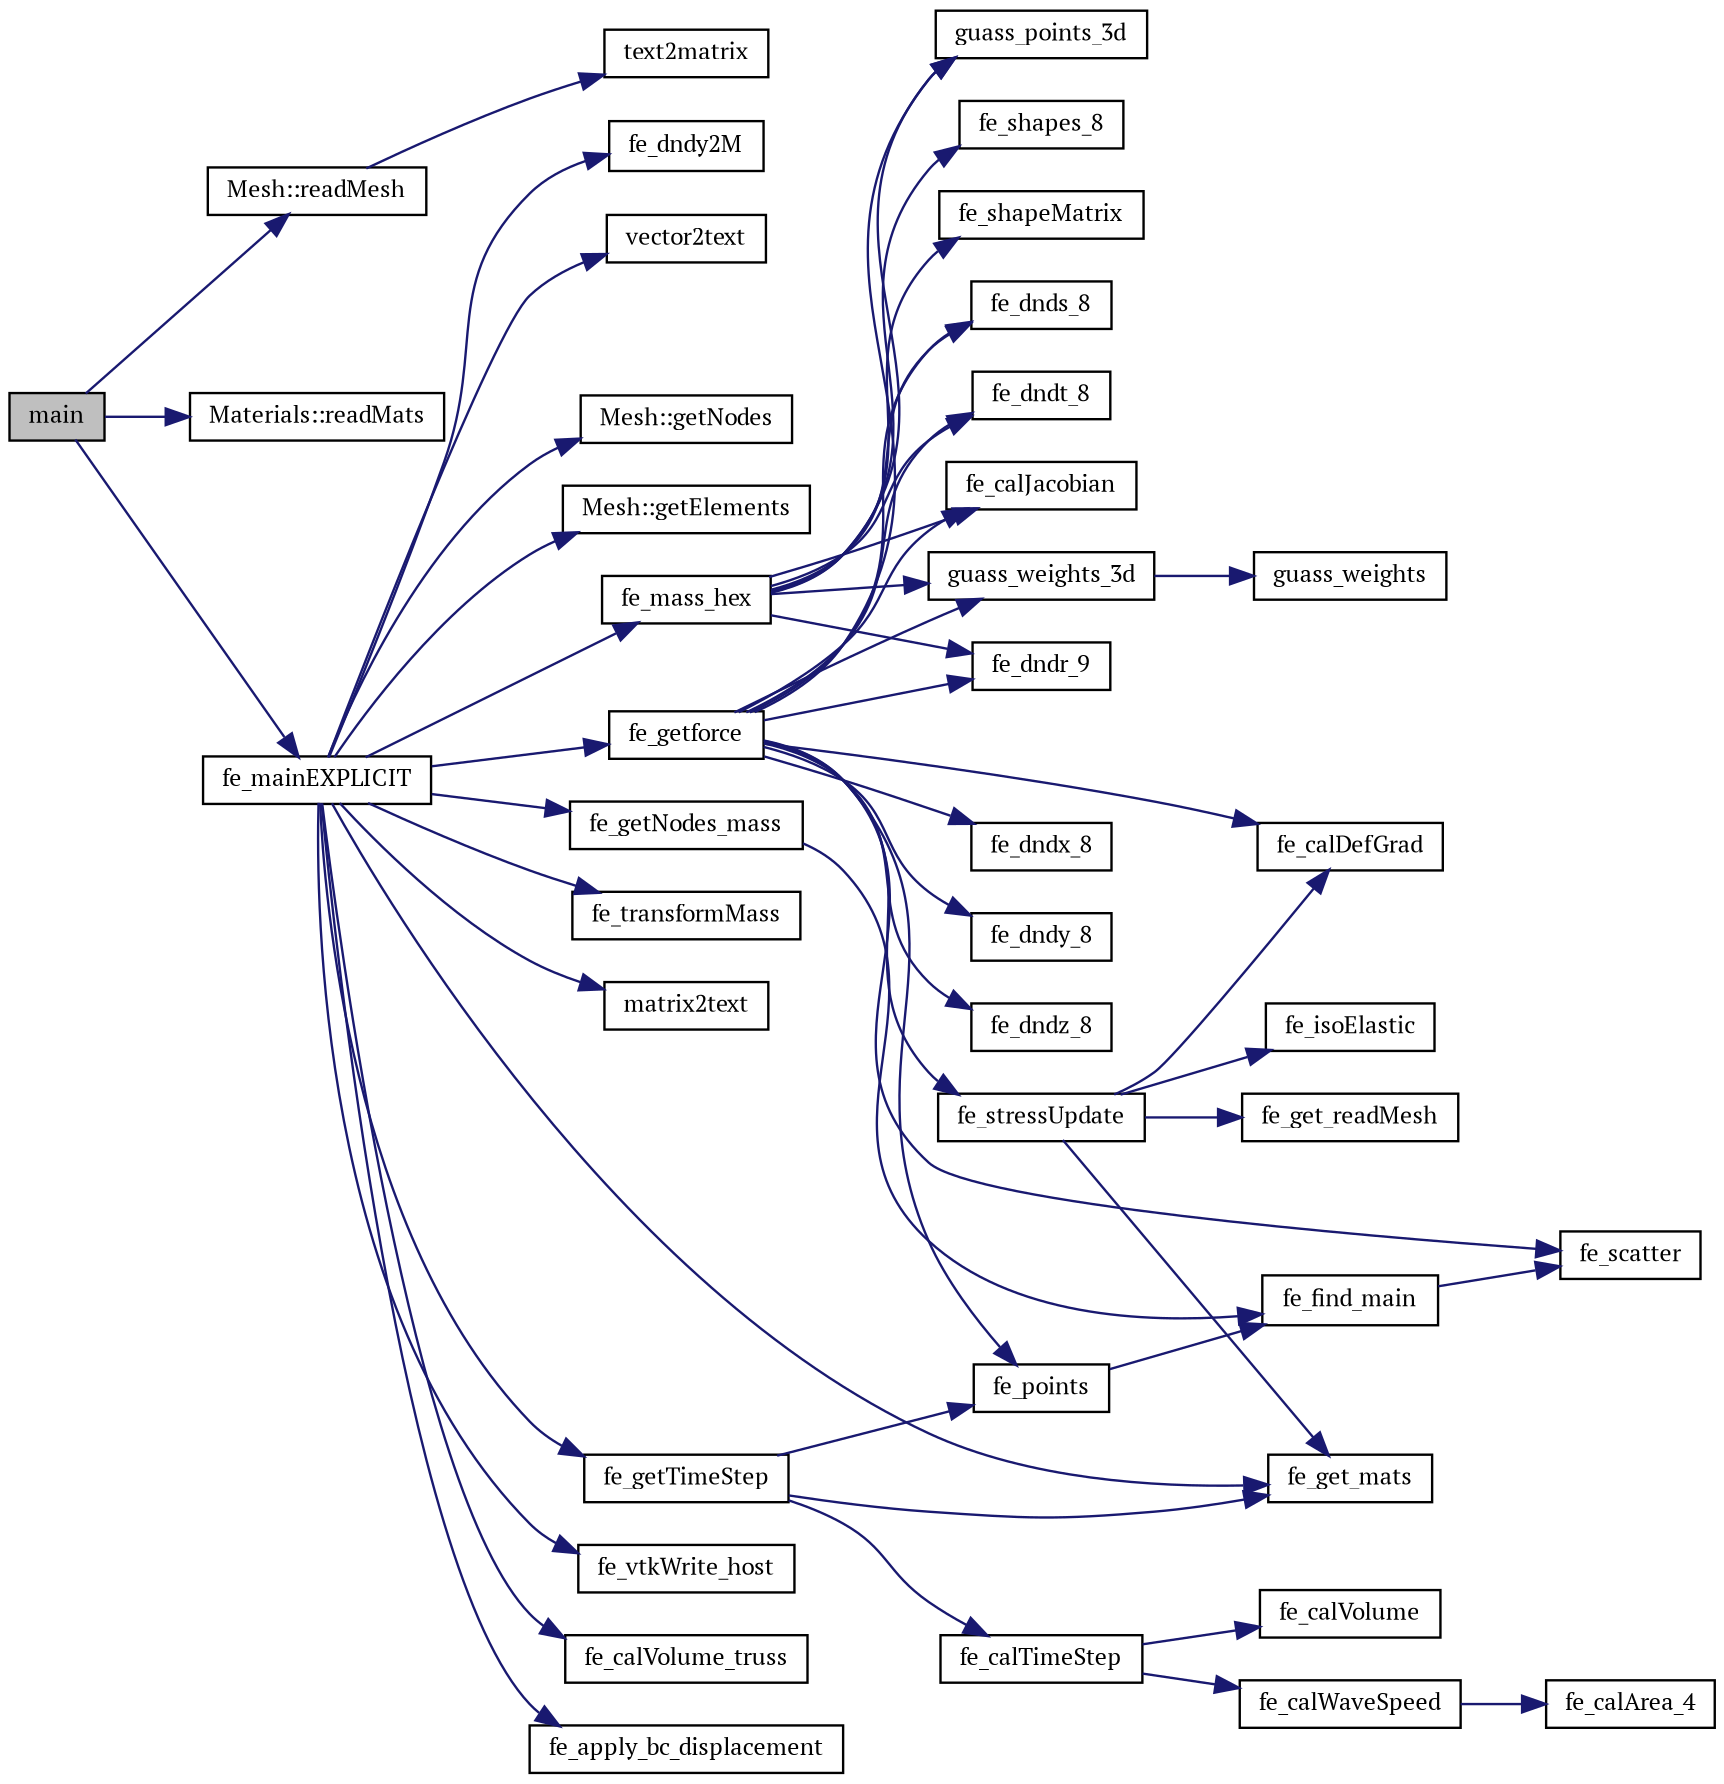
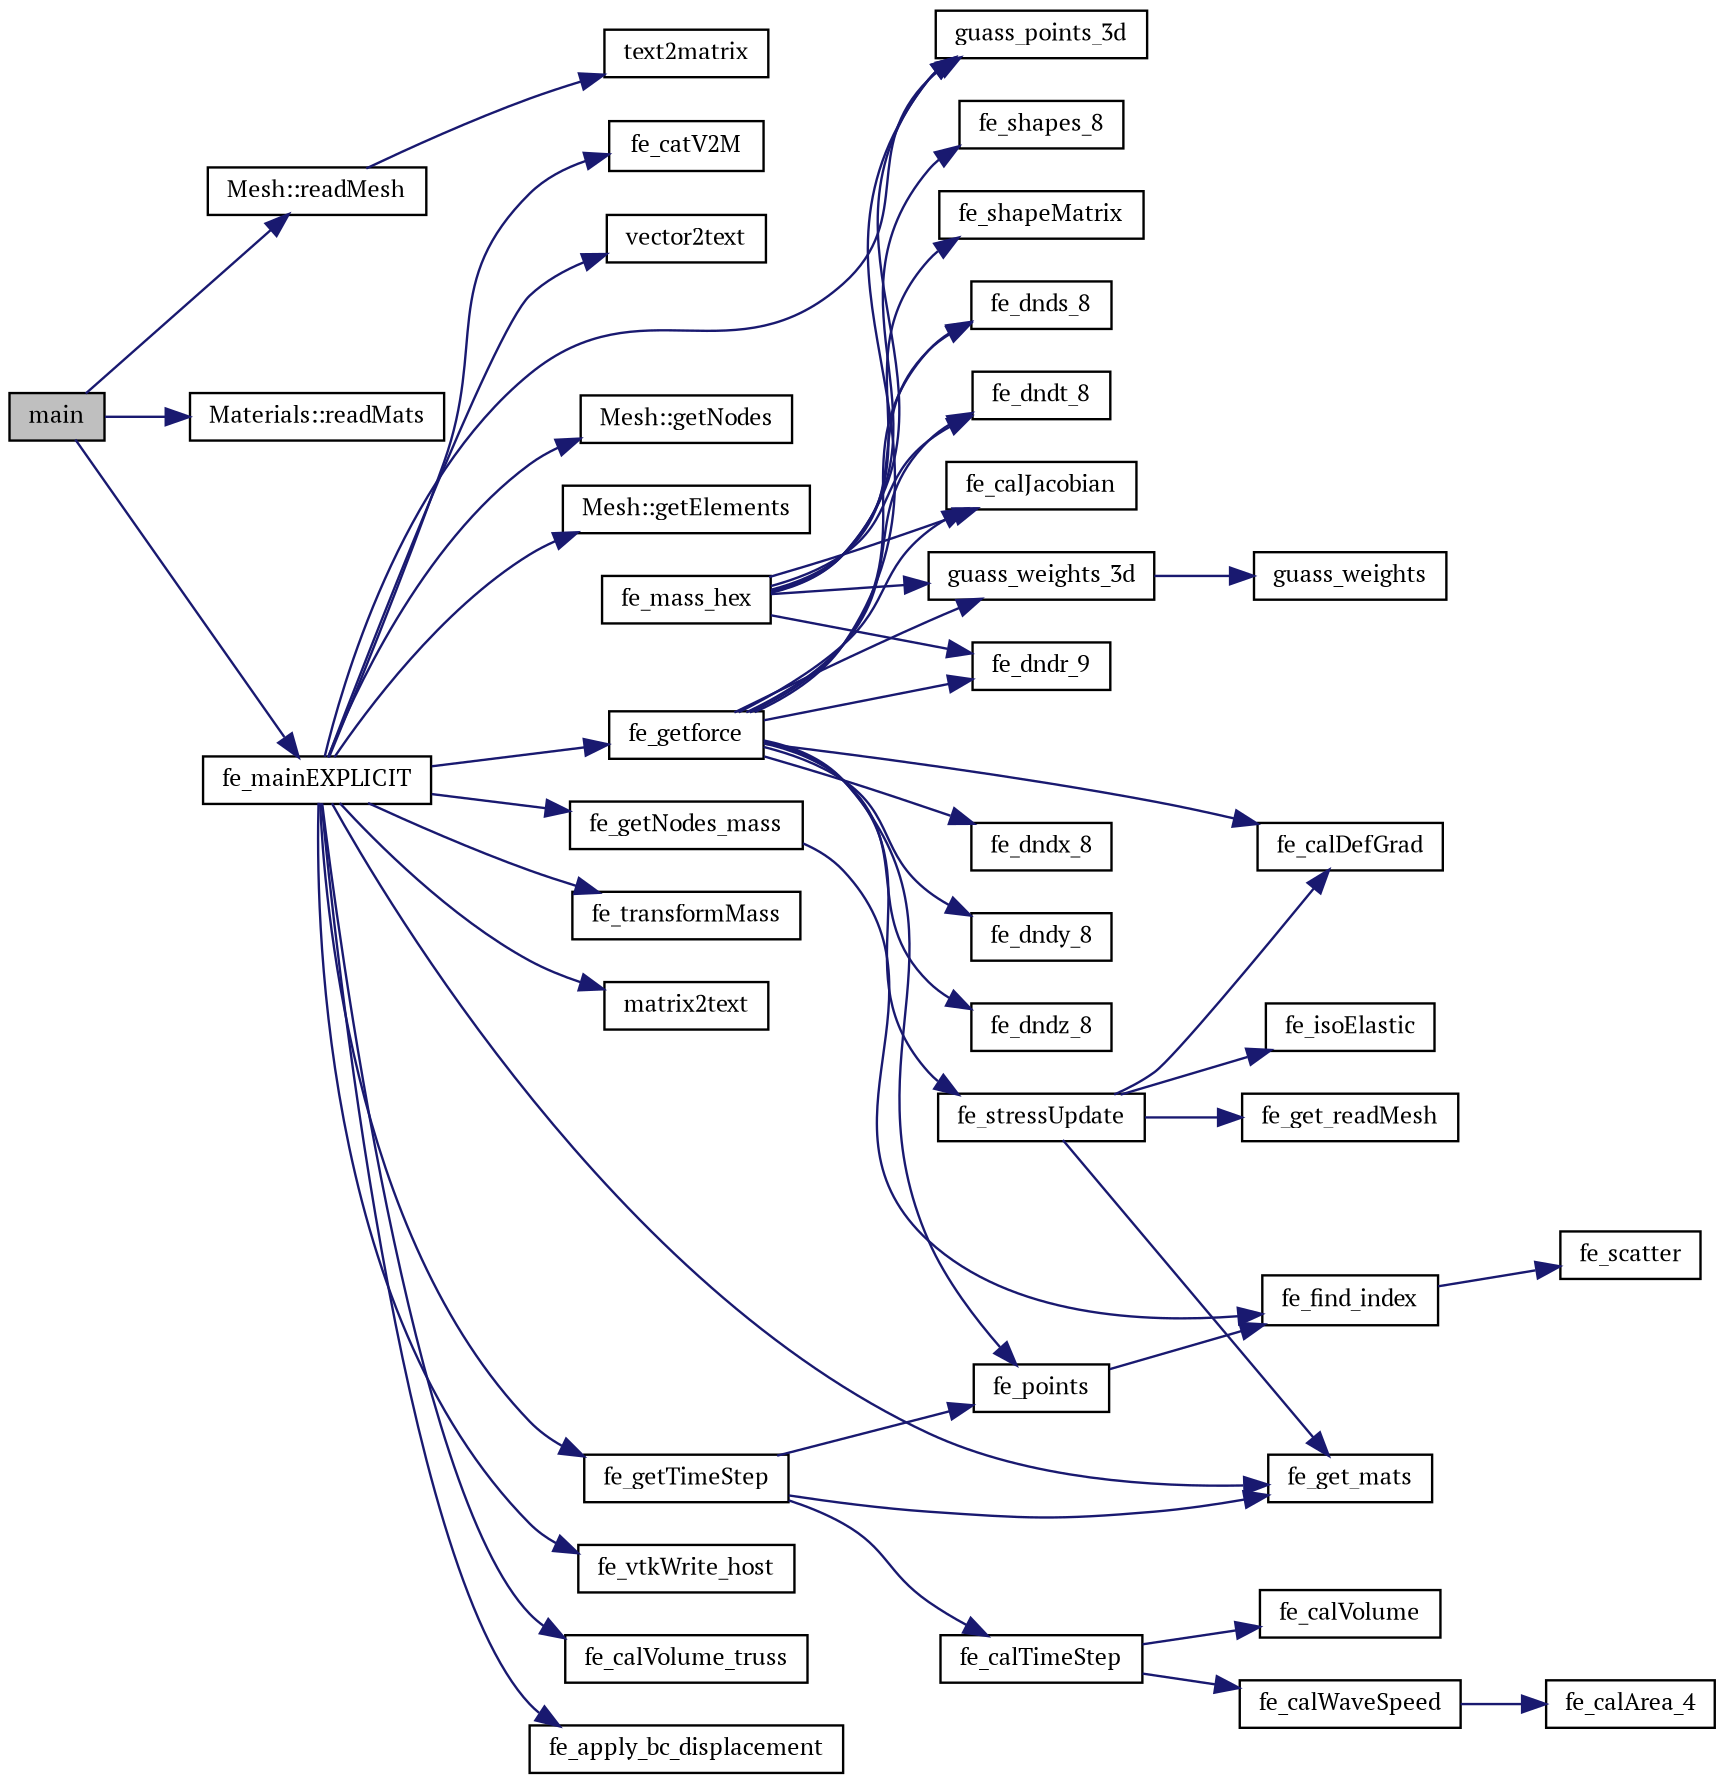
node "fe_dndy2M": label "fe_dndy2M" -> "fe_catV2M"
edge "fe_mainEXPLICIT" -> "fe_mass_hex": now "fe_mainEXPLICIT" -> "guass_points_3d"
edge "fe_getforce" -> "fe_scatter": removed
node "fe_find_main": label "fe_find_main" -> "fe_find_index"
